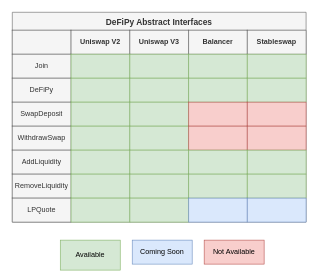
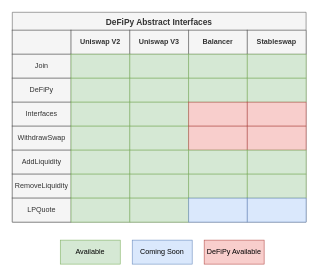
node "SwapDeposit": label "SwapDeposit" -> "Interfaces"
node "Not Available": label "Not Available" -> "DeFiPy Available"
node "Available": size 60x30 -> 60x24
